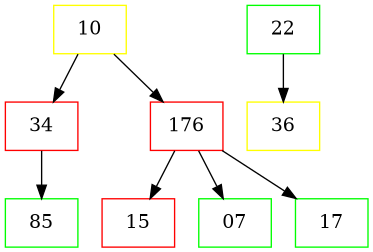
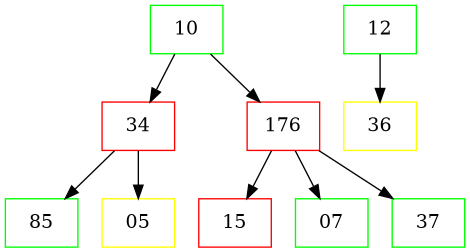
node "10": color yellow -> green
node "22": label "22" -> "12"
node "05": added
node "17": label "17" -> "37"
